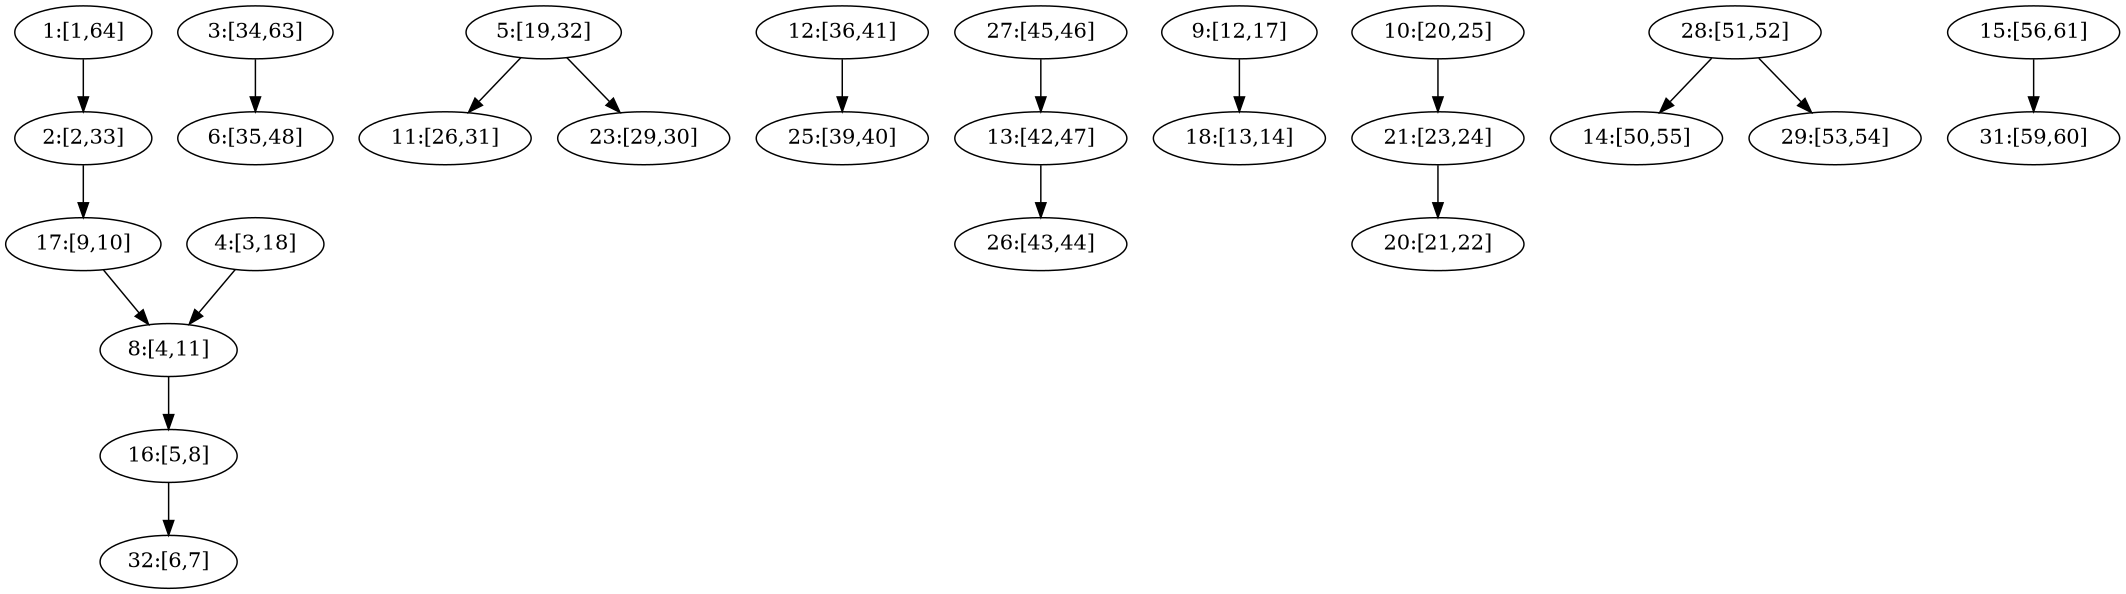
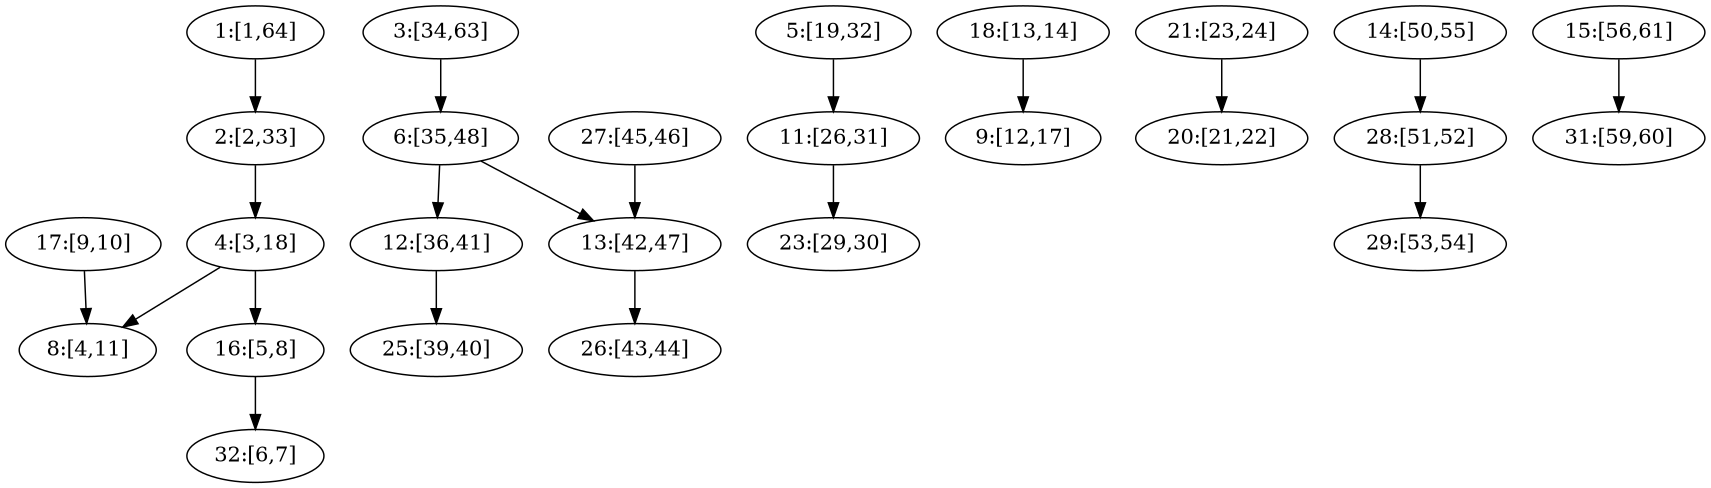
node "10:[20,25]": removed
edge "9:[12,17]" -> "18:[13,14]": reversed
edge "5:[19,32]" -> "23:[29,30]": now "11:[26,31]" -> "23:[29,30]"
edge "28:[51,52]" -> "14:[50,55]": reversed
edge "2:[2,33]" -> "17:[9,10]": now "2:[2,33]" -> "4:[3,18]"
edge "6:[35,48]" -> "12:[36,41]": added
edge "6:[35,48]" -> "13:[42,47]": added
edge "8:[4,11]" -> "16:[5,8]": now "4:[3,18]" -> "16:[5,8]"
